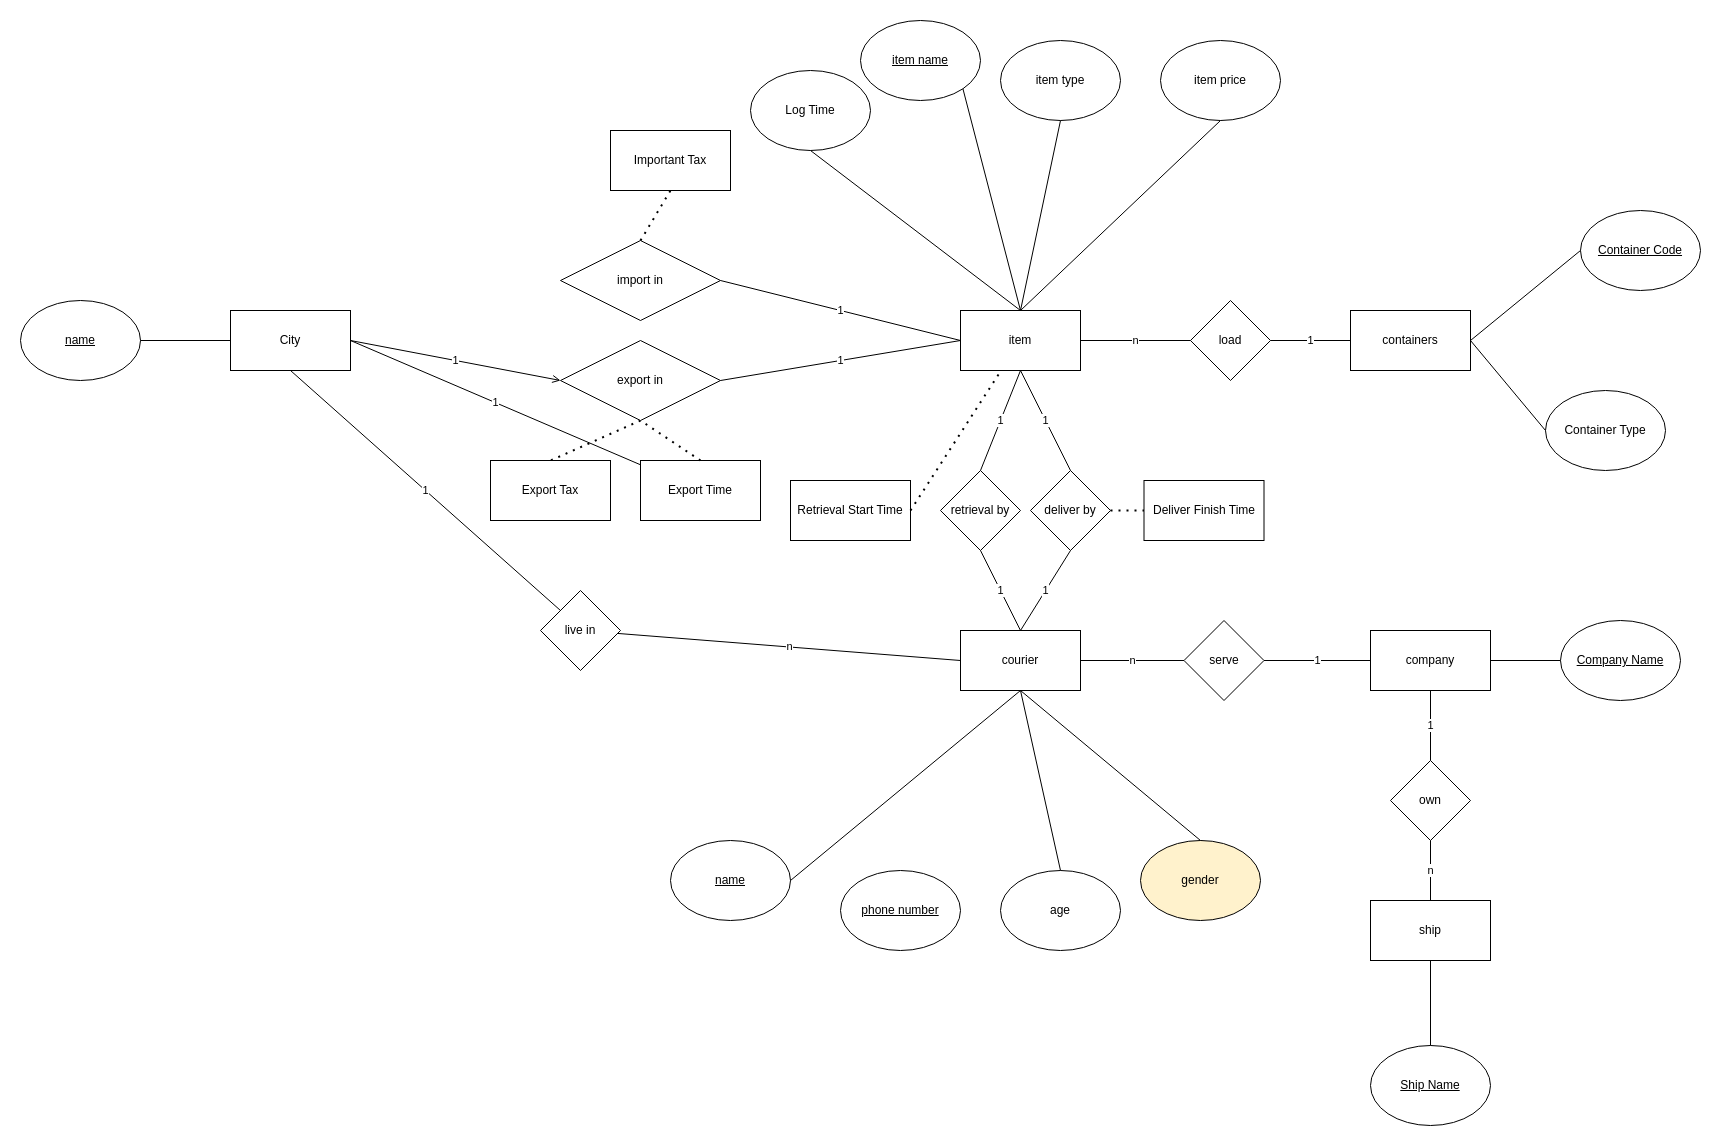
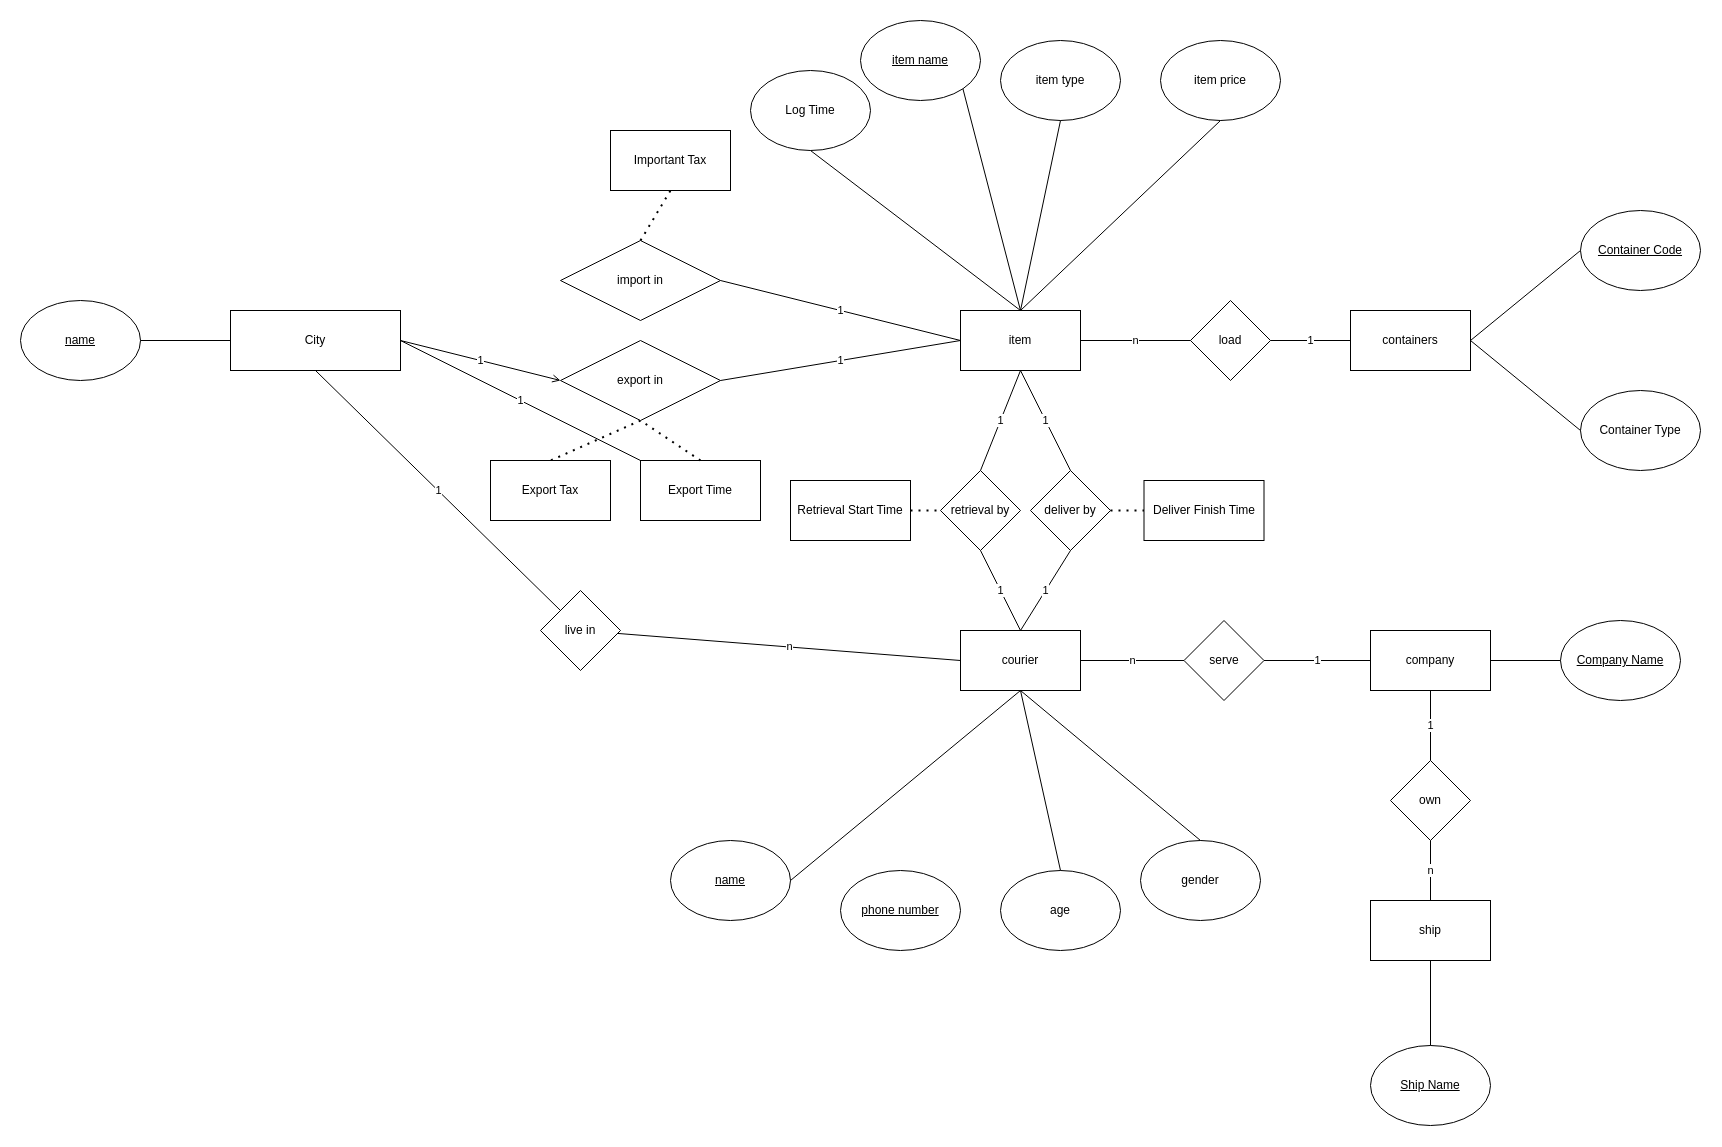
node "City": size 120x60 -> 170x60
node "Container Type": moved (1606, 431) -> (1641, 431)
edge "item" -- "Retrieval Start Time": now "retrieval by" -- "Retrieval Start Time"
node "gender": fillcolor #fff2cc -> #ffffff
